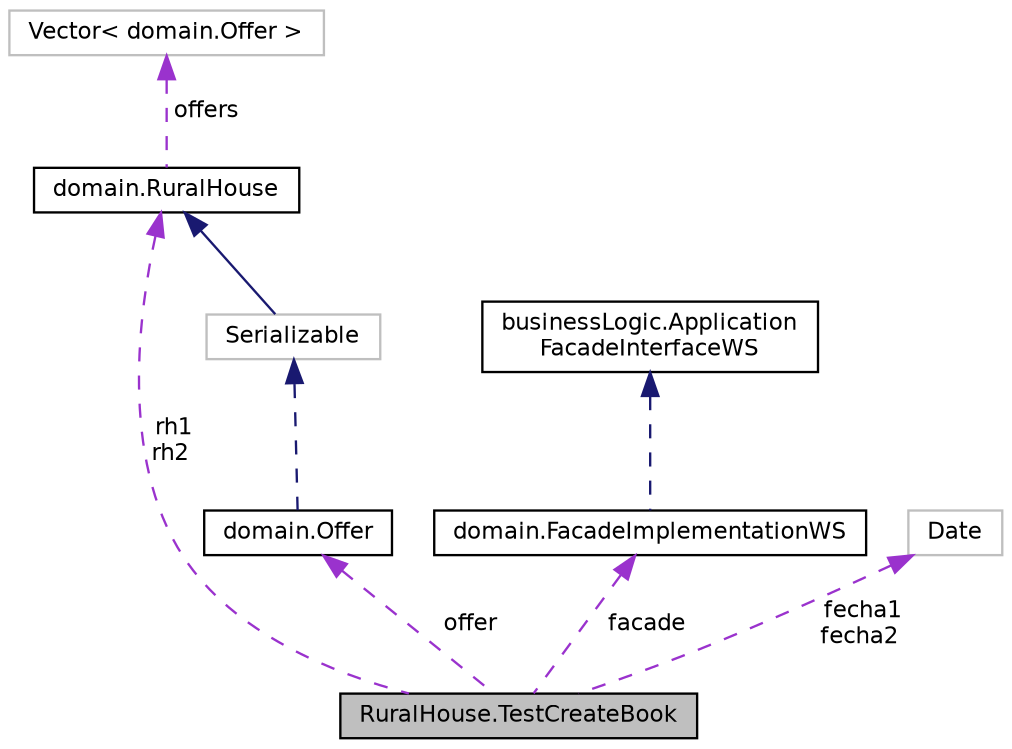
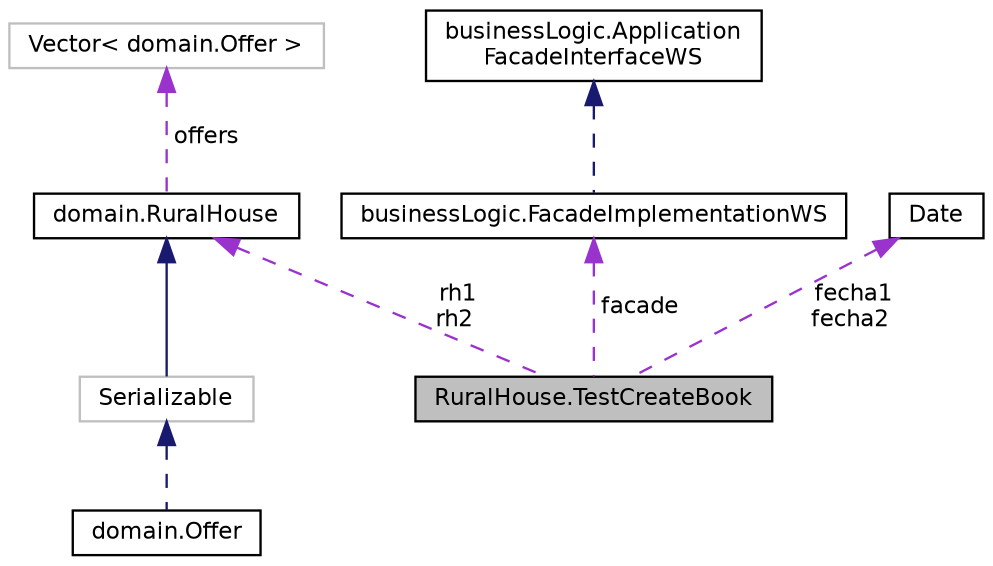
node "domain.FacadeImplementationWS": label "domain.FacadeImplementationWS" -> "businessLogic.FacadeImplementationWS"
node "Date": color grey75 -> black
edge "RuralHouse.TestCreateBook" -> "domain.Offer": removed, label "offer"
